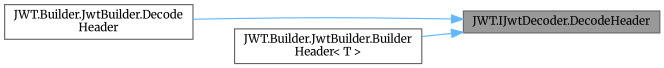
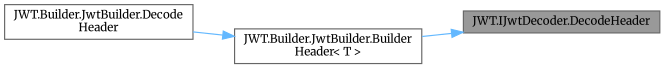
edge "JWT.Builder.JwtBuilder.Decode Header" -> "JWT.IJwtDecoder.DecodeHeader": now "JWT.Builder.JwtBuilder.Decode Header" -> "JWT.Builder.JwtBuilder.Builder Header< T >"
